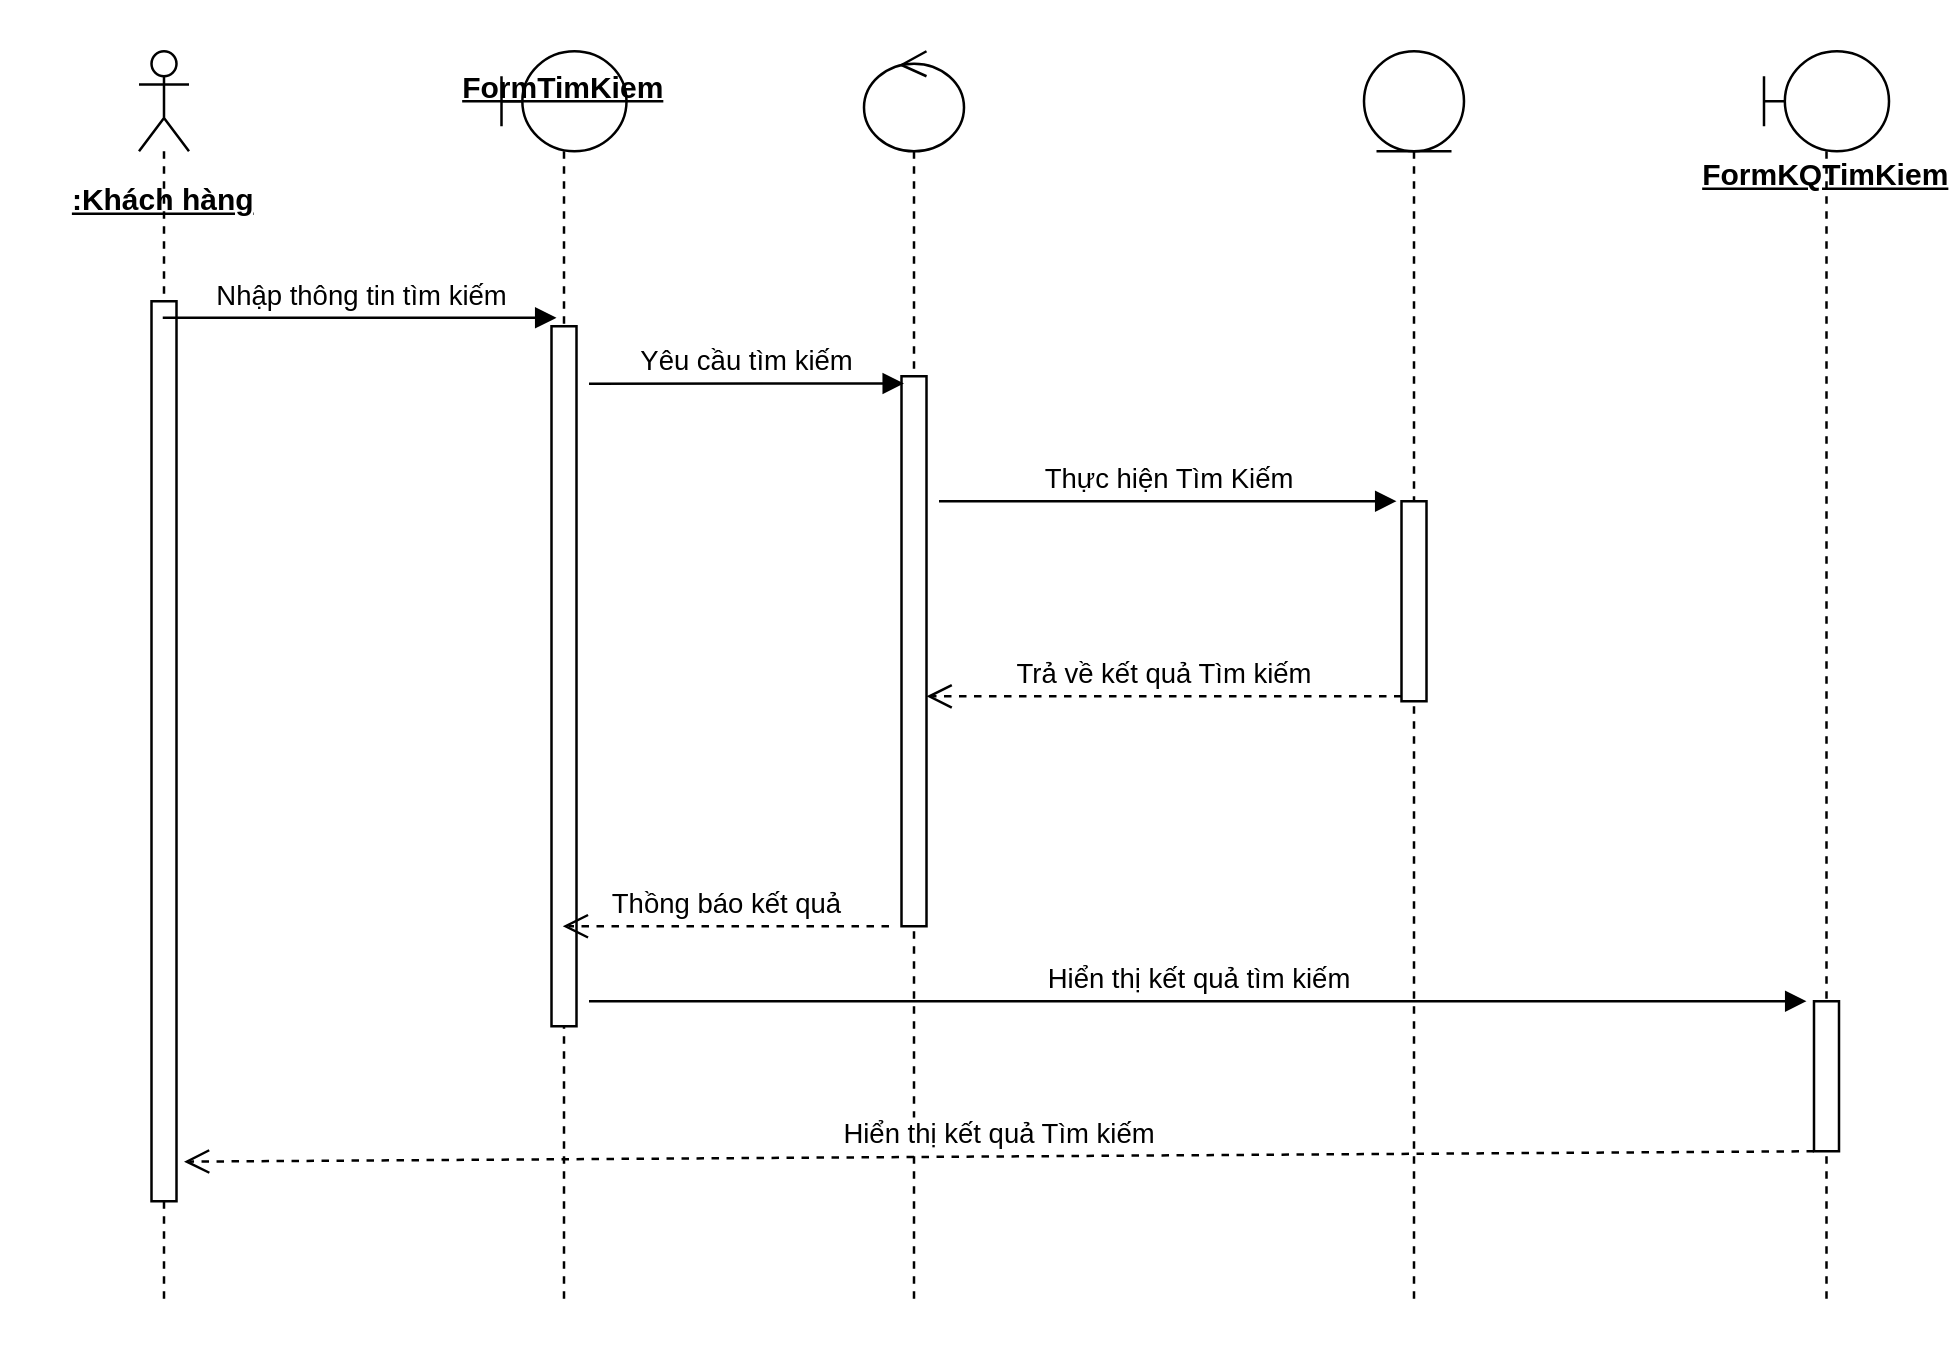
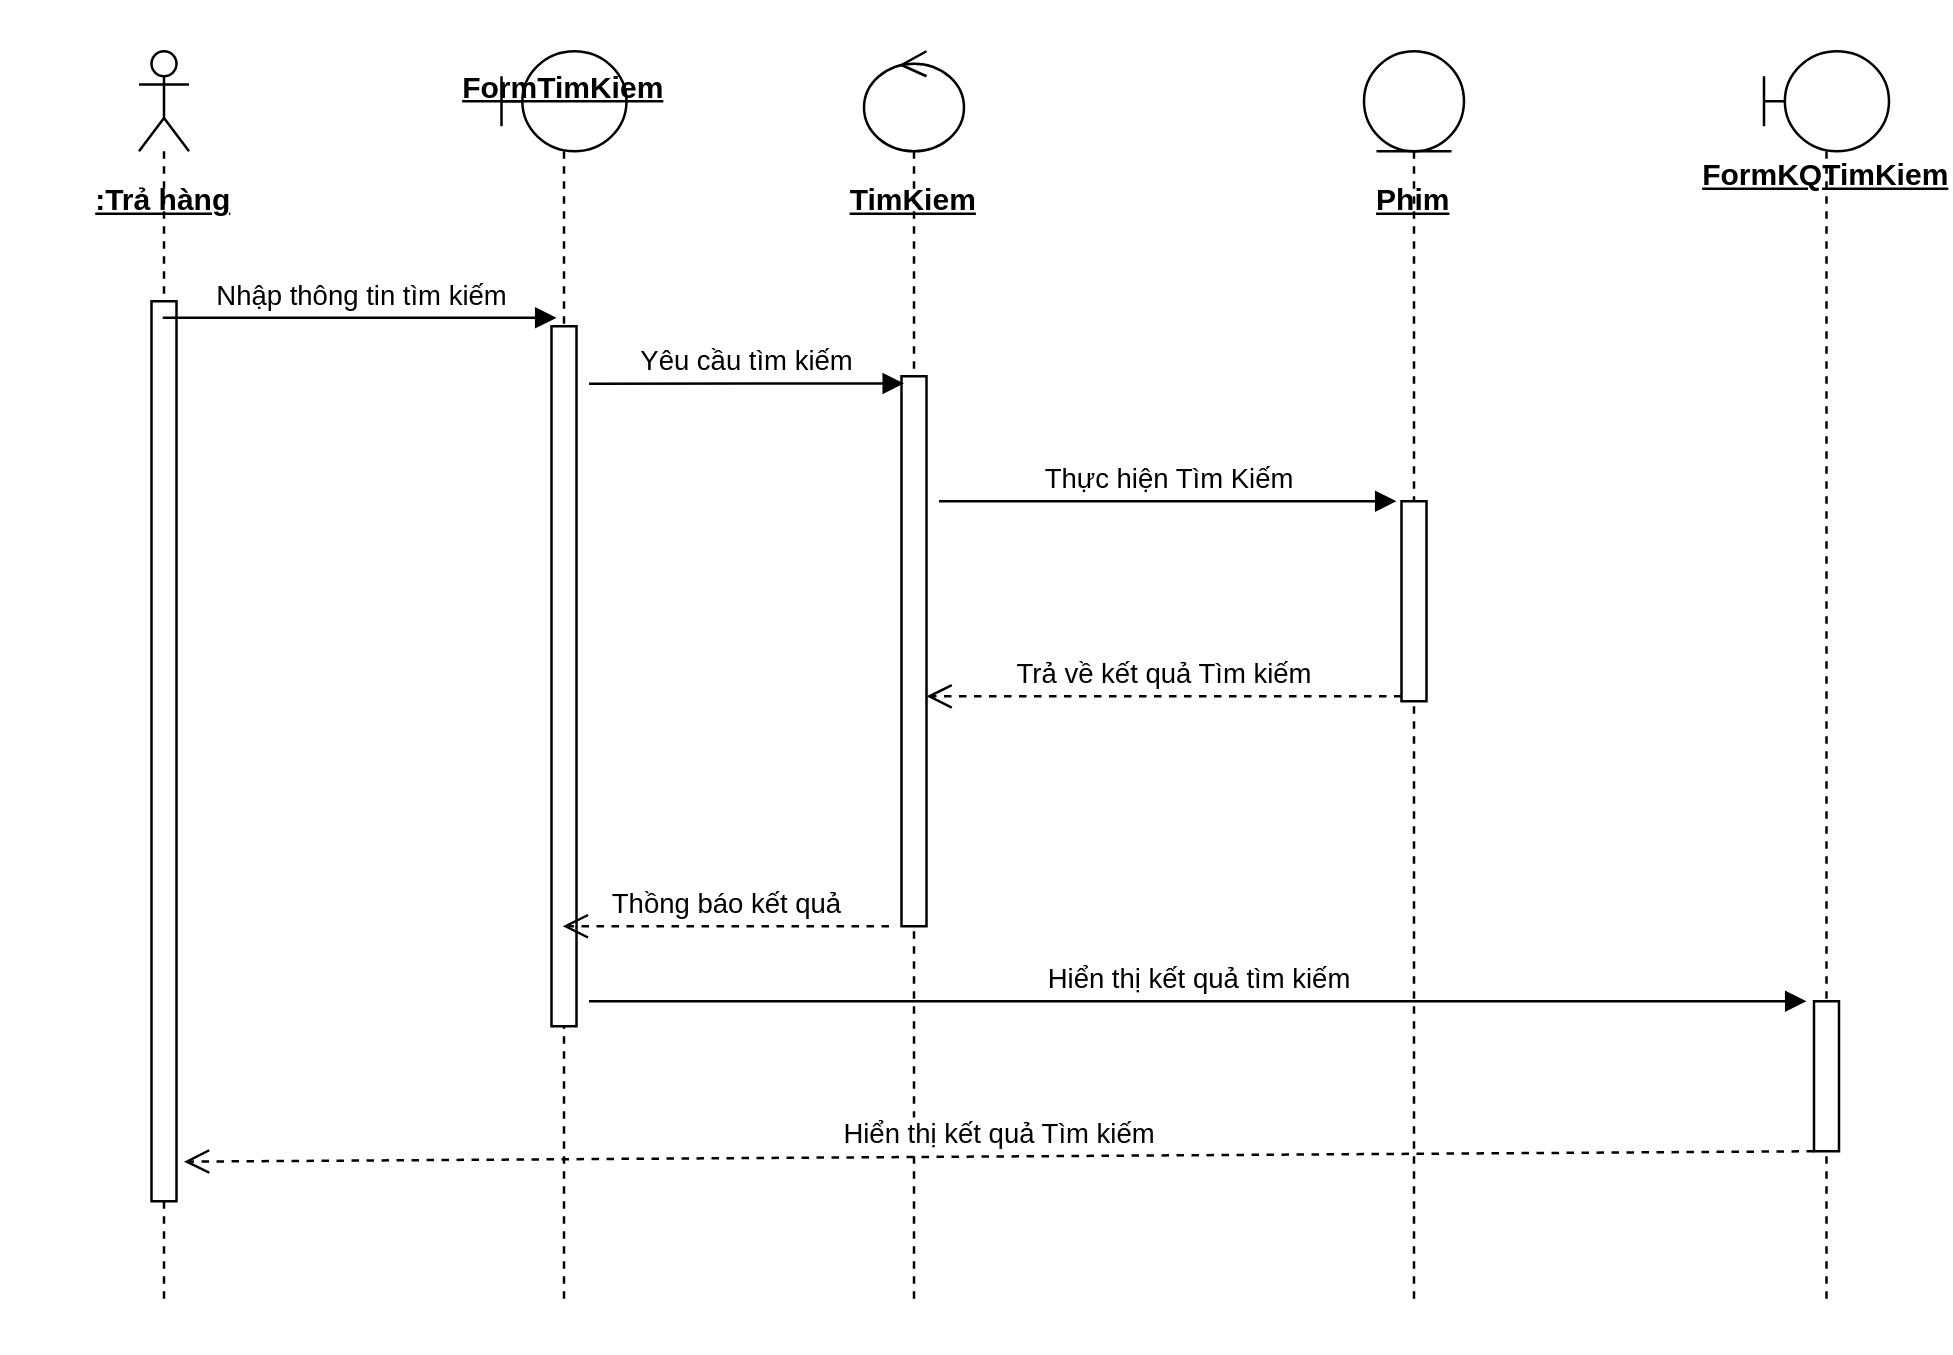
node ":Khách hàng": label ":Khách hàng" -> ":Trả hàng"
node "TimKiem": added
node "Phim": added
